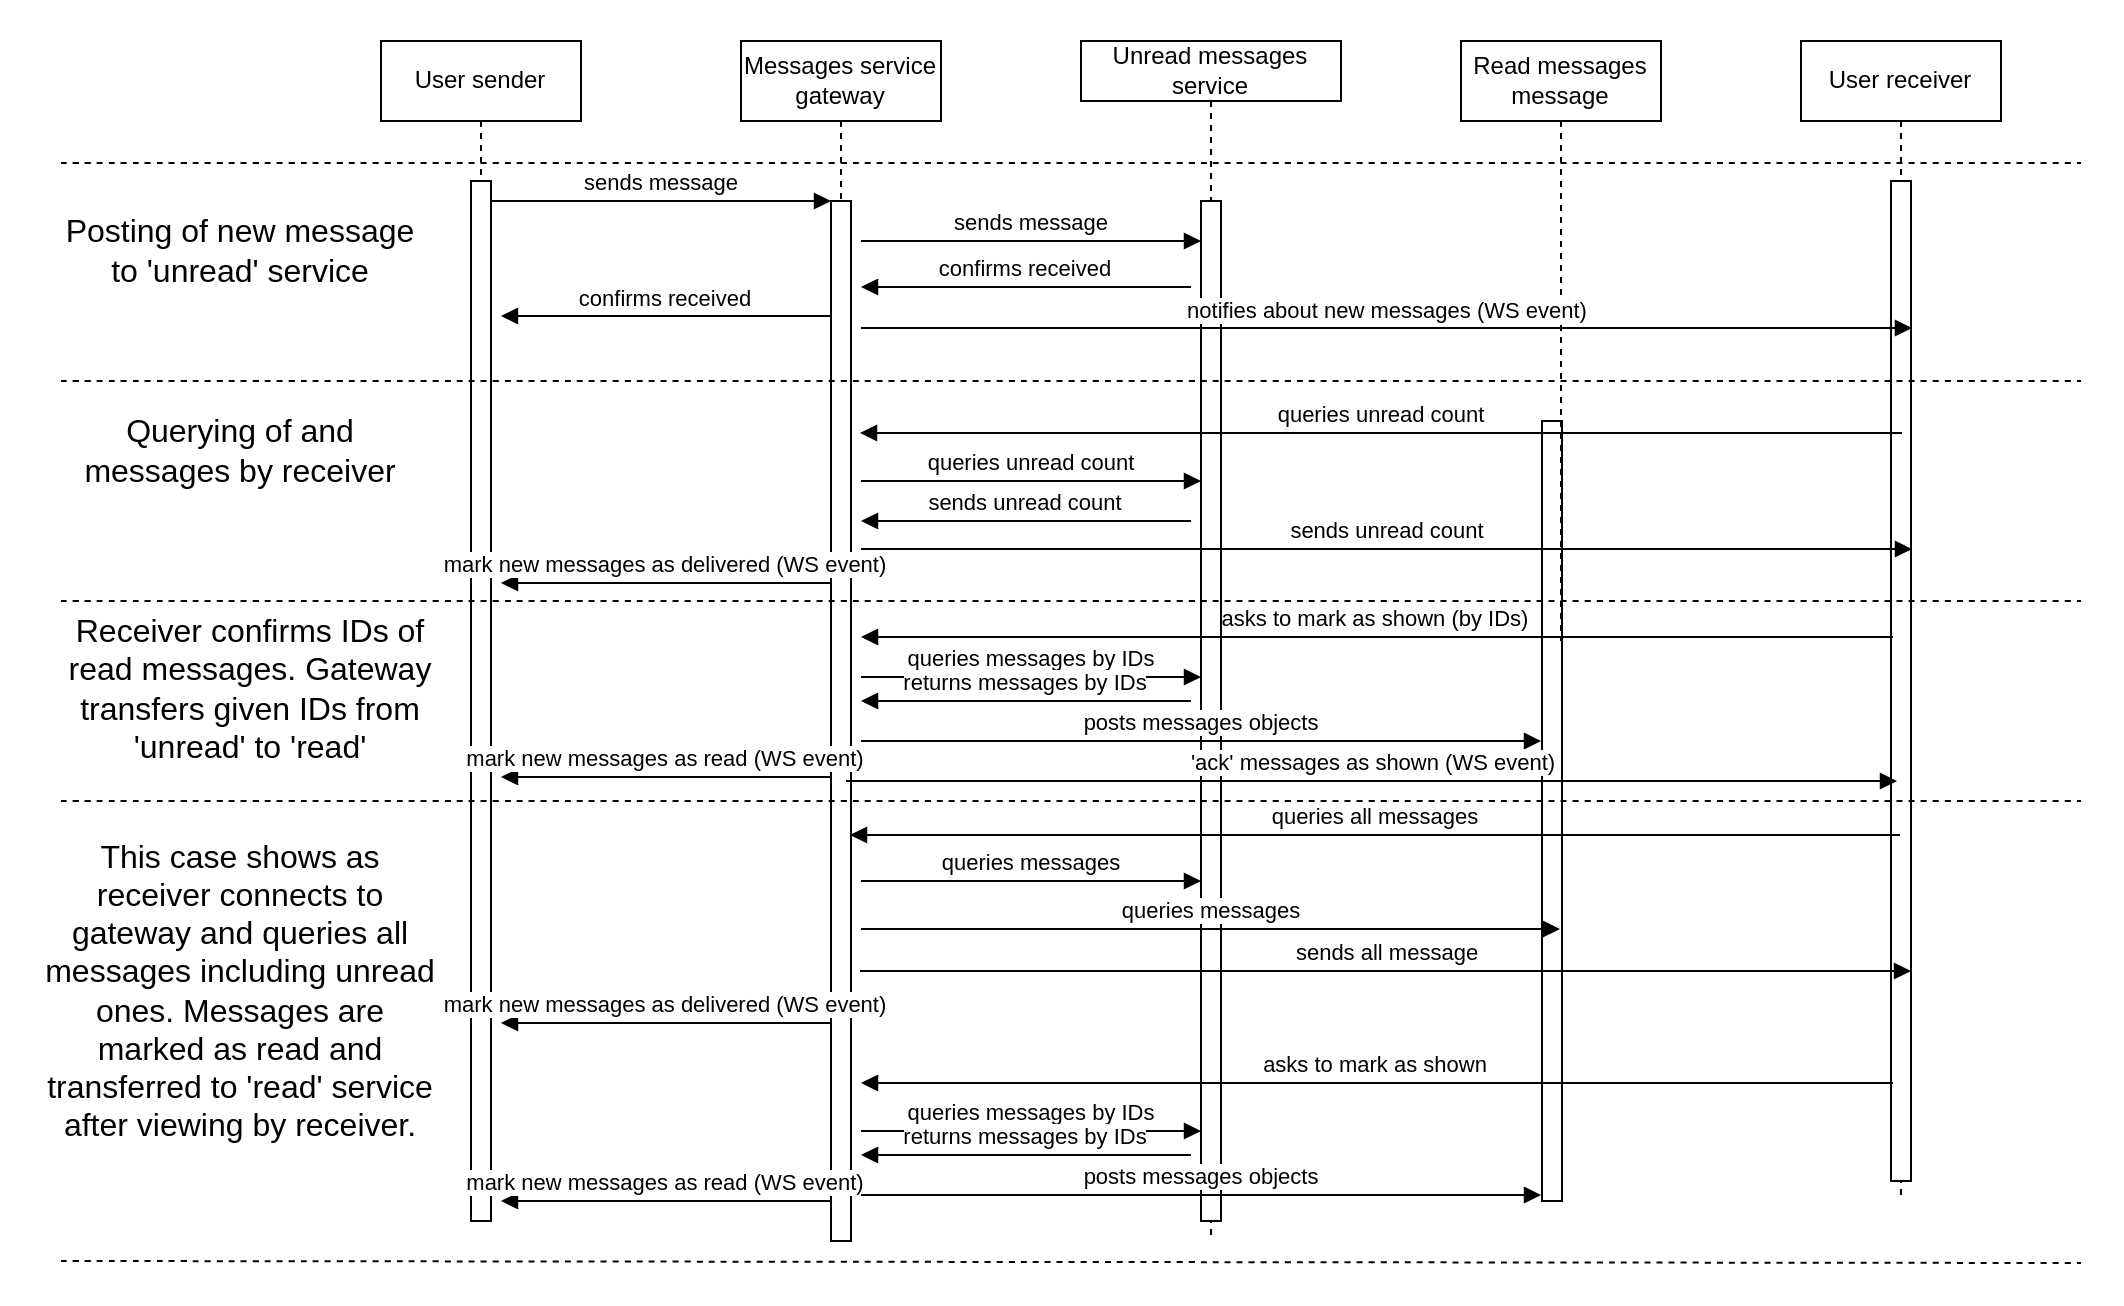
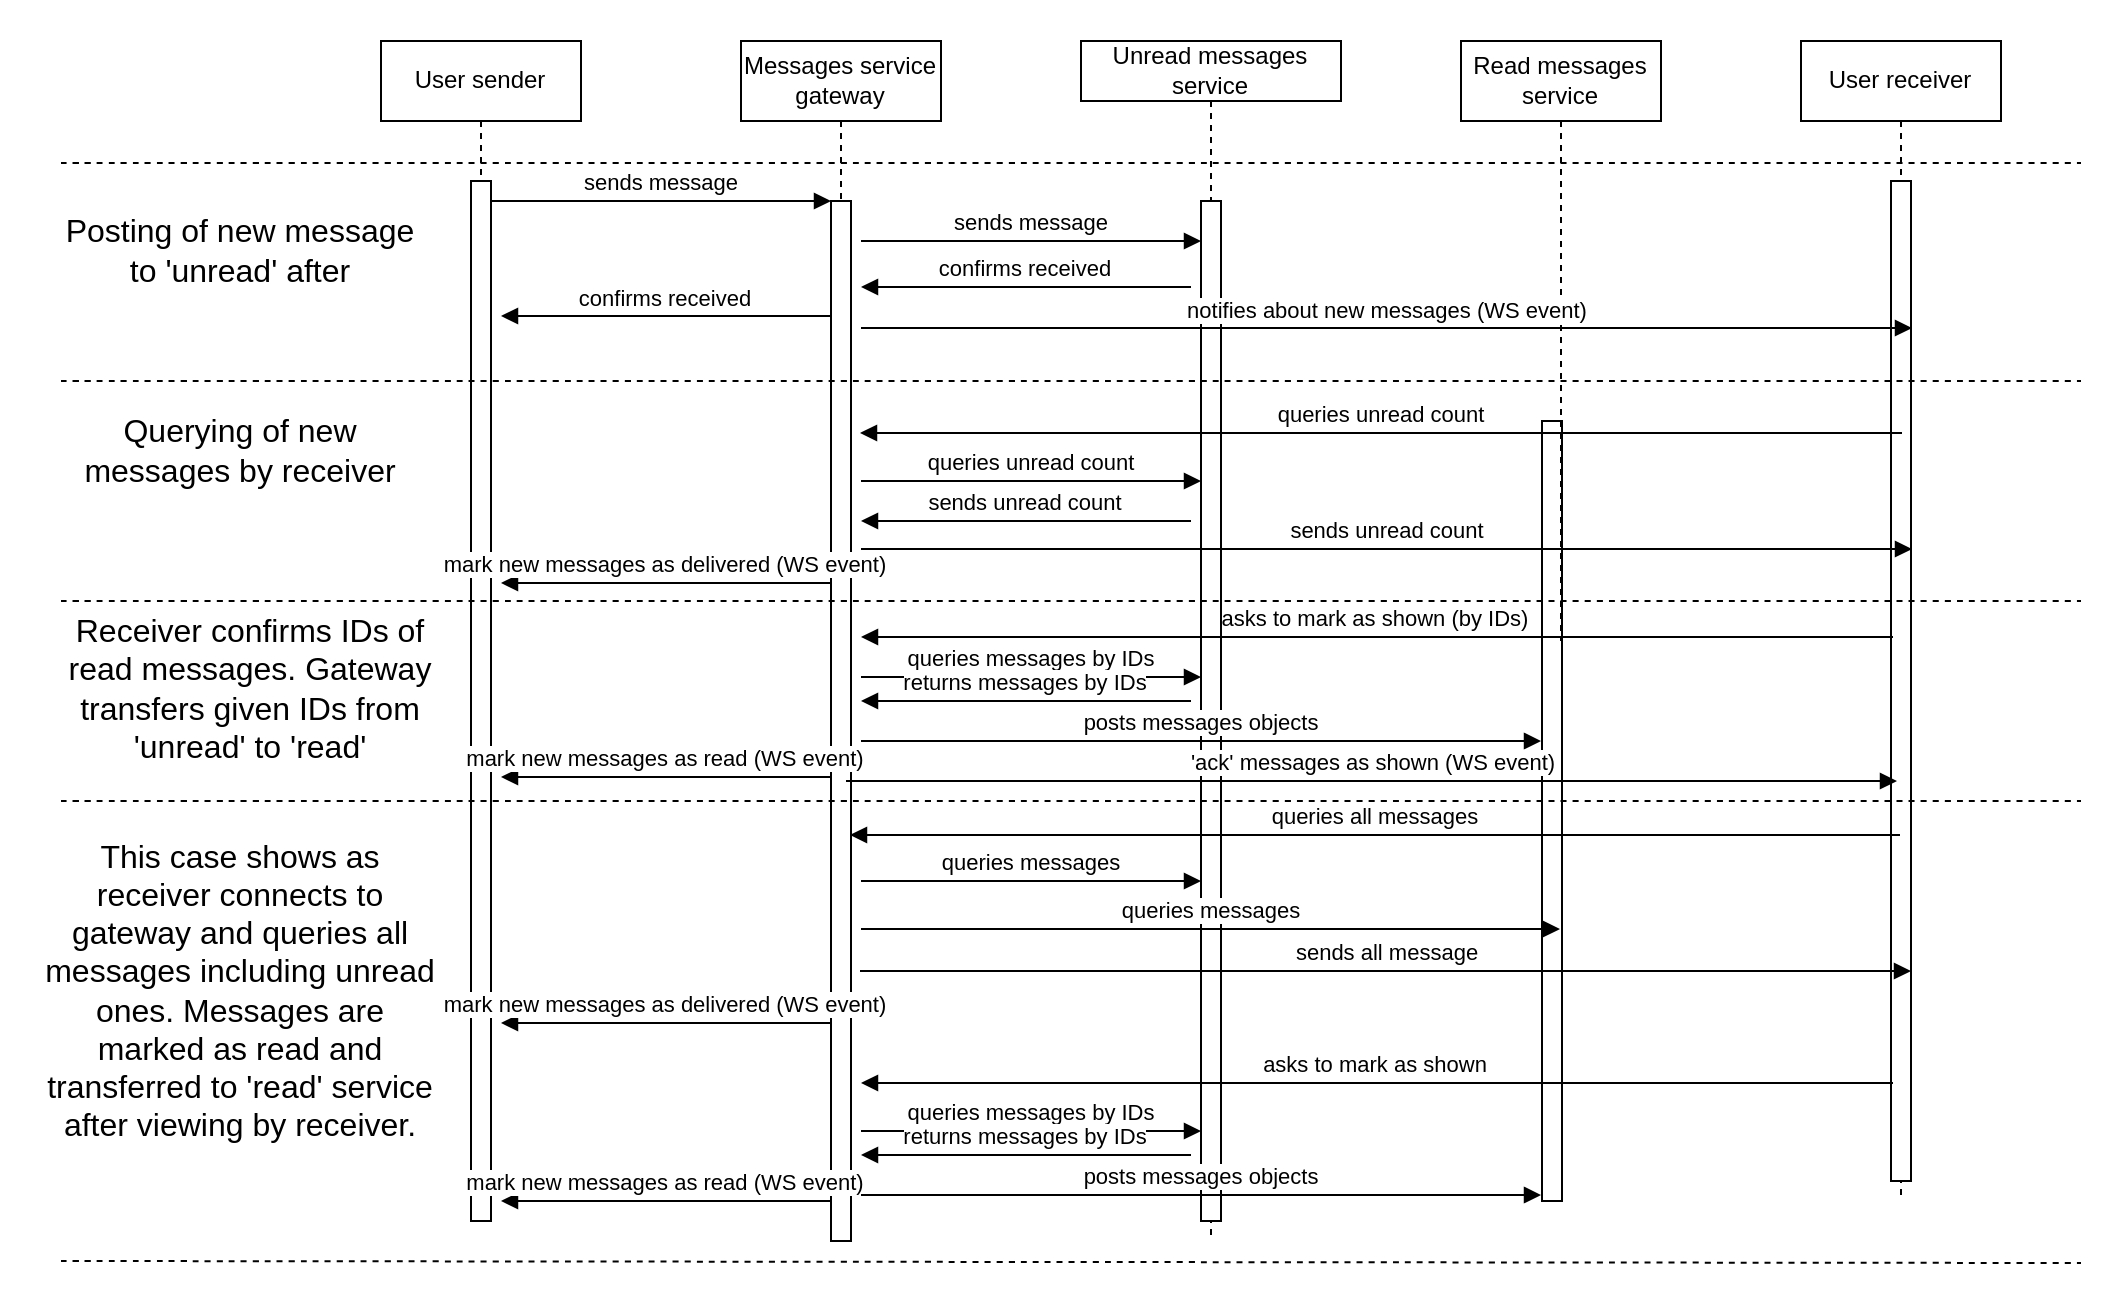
node "Read messages message": label "Read messages message" -> "Read messages service"
node "Posting of new message to 'unread' service": label "Posting of new message to 'unread' service" -> "Posting of new message to 'unread' after"
node "Querying of and messages by receiver": label "Querying of and messages by receiver" -> "Querying of new messages by receiver"
